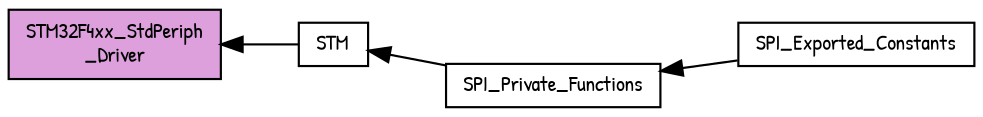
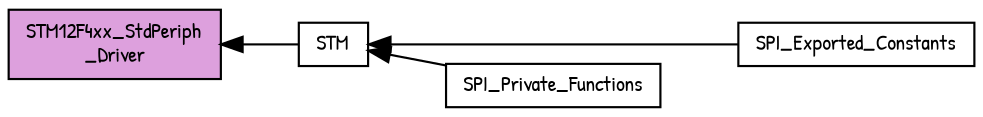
node "STM32F4xx_StdPeriph _Driver": label "STM32F4xx_StdPeriph _Driver" -> "STM12F4xx_StdPeriph _Driver"
edge "SPI_Exported_Constants" -> "SPI_Private_Functions": now "SPI_Exported_Constants" -> "STM"
